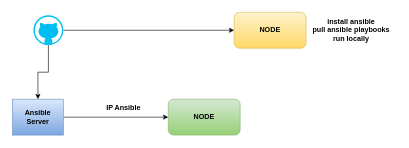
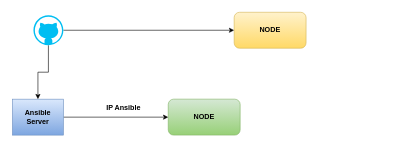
node "install ansible pull ansible playbooks run locally": removed
